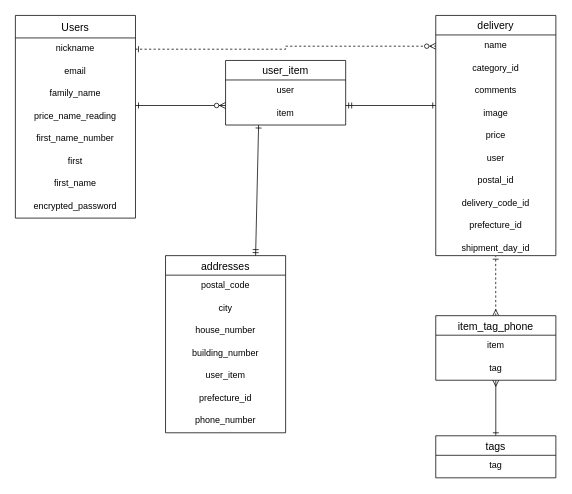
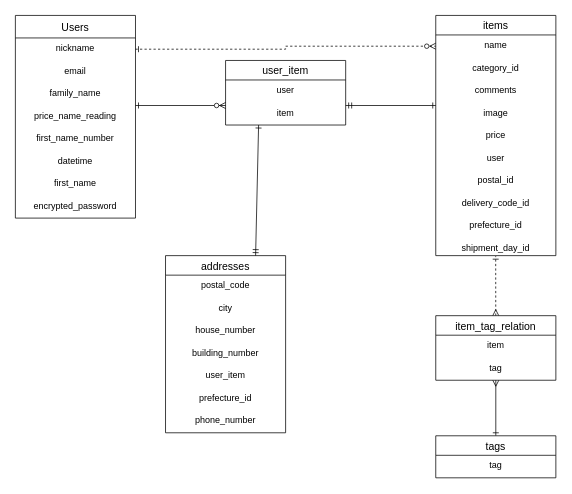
node "delivery": label "delivery" -> "items"
node "first": label "first" -> "datetime"
node "item_tag_phone": label "item_tag_phone" -> "item_tag_relation"
